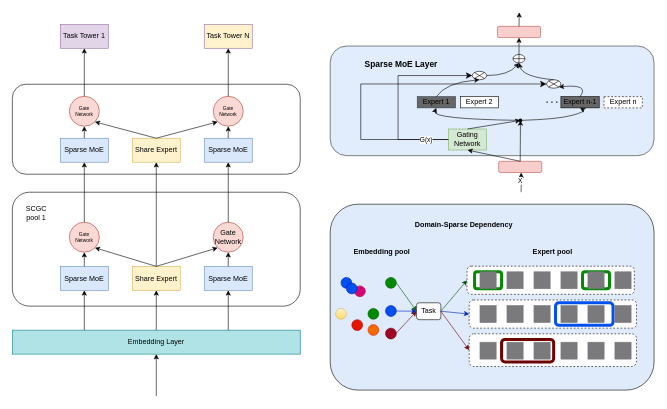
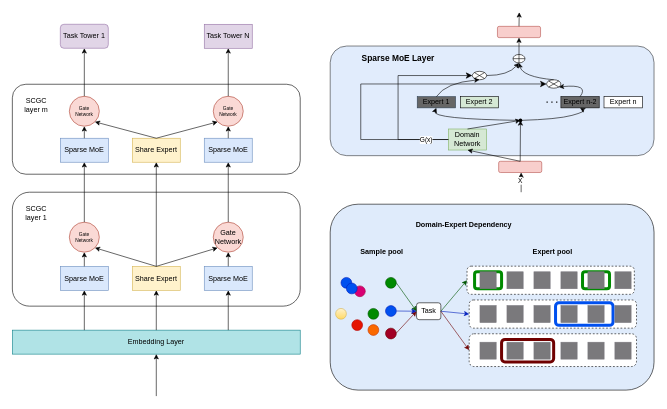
node "Task Tower 1": shape rectangle -> rounded rectangle
node "Task Tower N": fillcolor #fff2cc -> #e1d5e7
node "Sparse MoE Layer": moved (401, 65) -> (398, 59)
node "Expert 2": fillcolor #ffffff -> #d5e8d4
node "Expert n-1": label "Expert n-1" -> "Expert n-2"
node "Expert n": style dashed -> solid
node "SCGC layer m": added
node "Gating Network": label "Gating Network" -> "Domain Network"
node "SCGC pool 1": label "SCGC pool 1" -> "SCGC layer 1"
node "Domain-Sparse Dependency": label "Domain-Sparse Dependency" -> "Domain-Expert Dependency"
node "Embedding pool": label "Embedding pool" -> "Sample pool"
